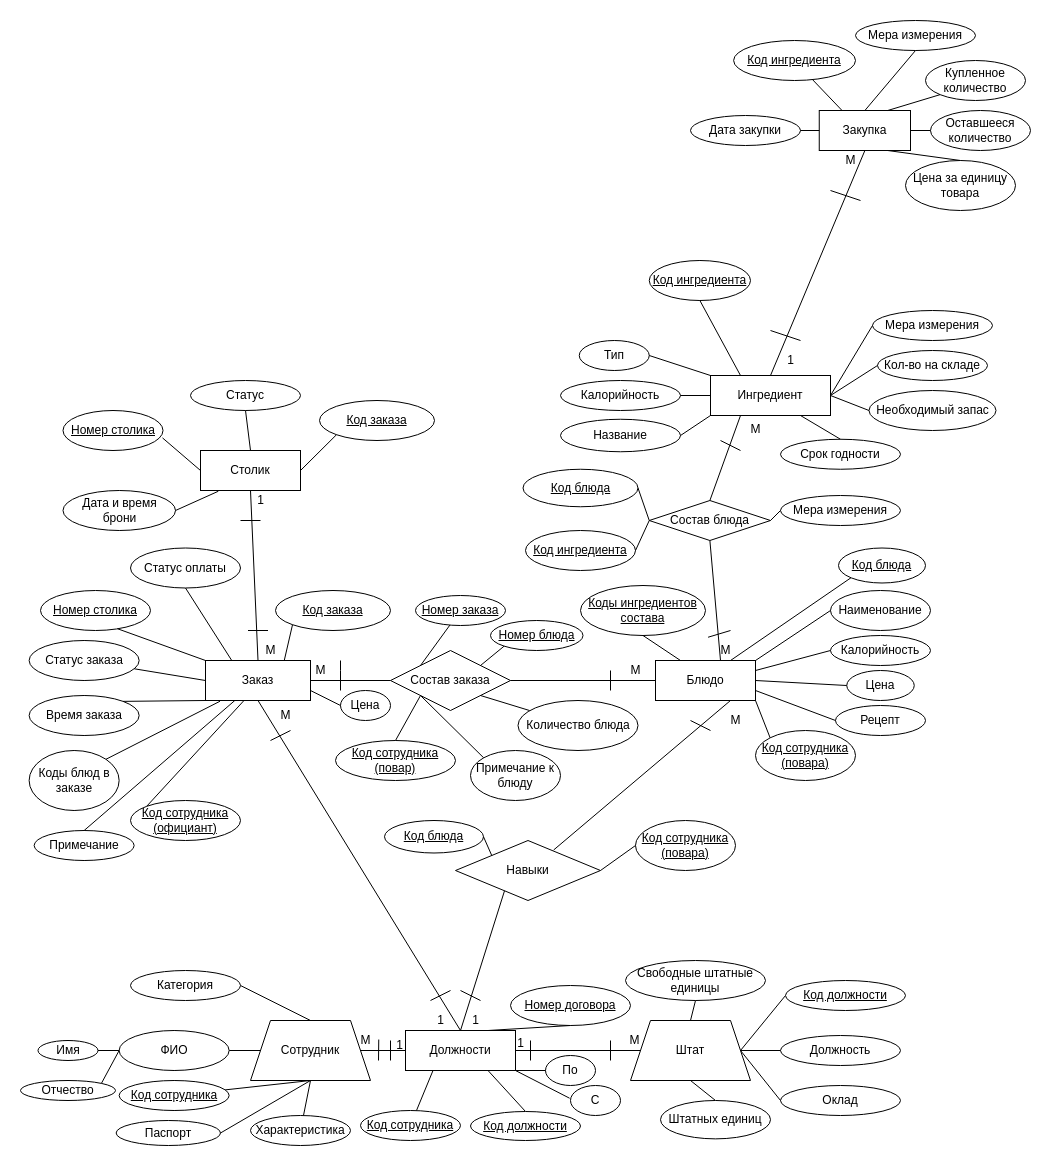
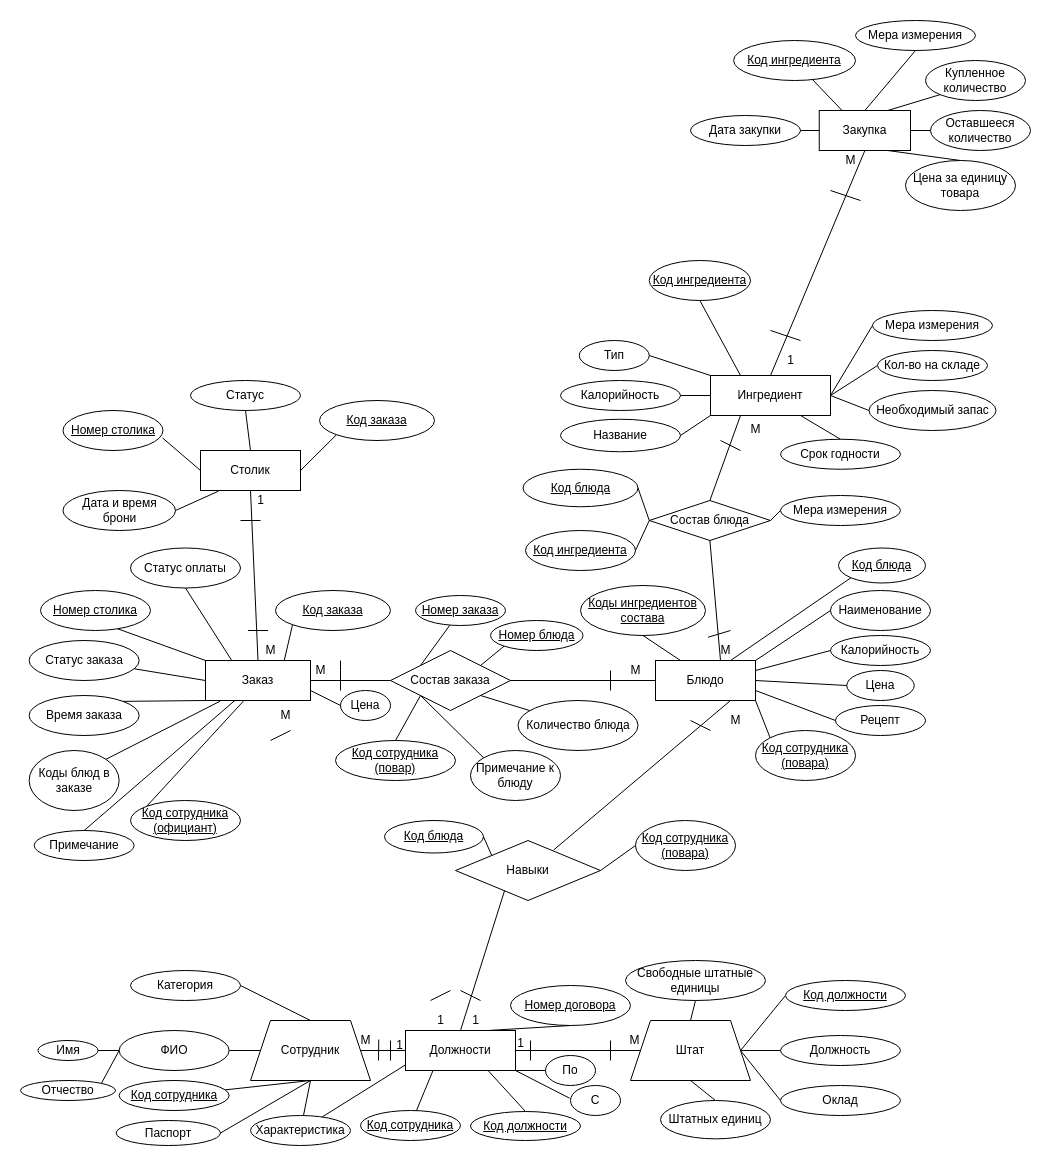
edge "Заказ" -- "Должности": now "Характеристика" -- "Должности"
